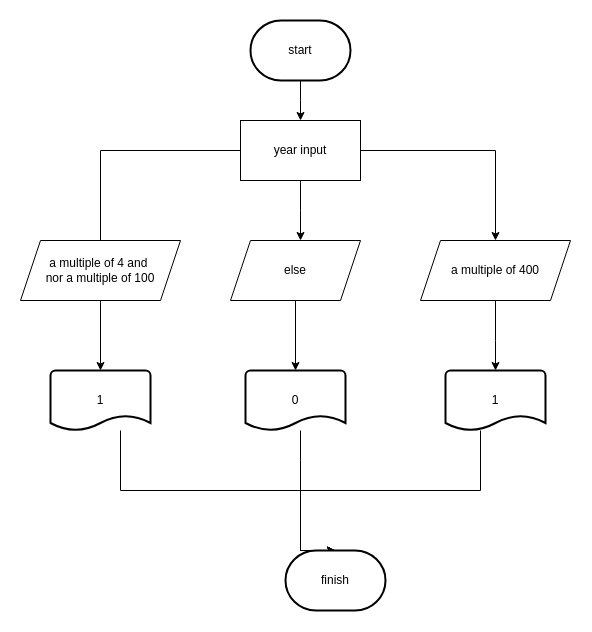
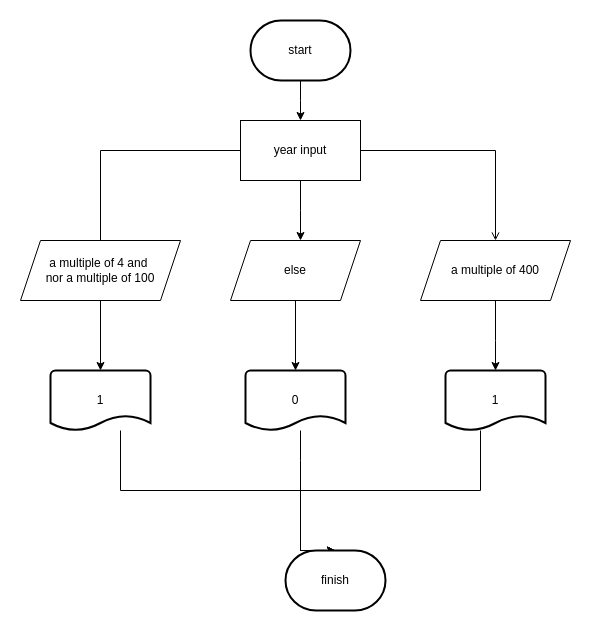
edge "year input" -> "a multiple of 400": arrowhead classic -> open
